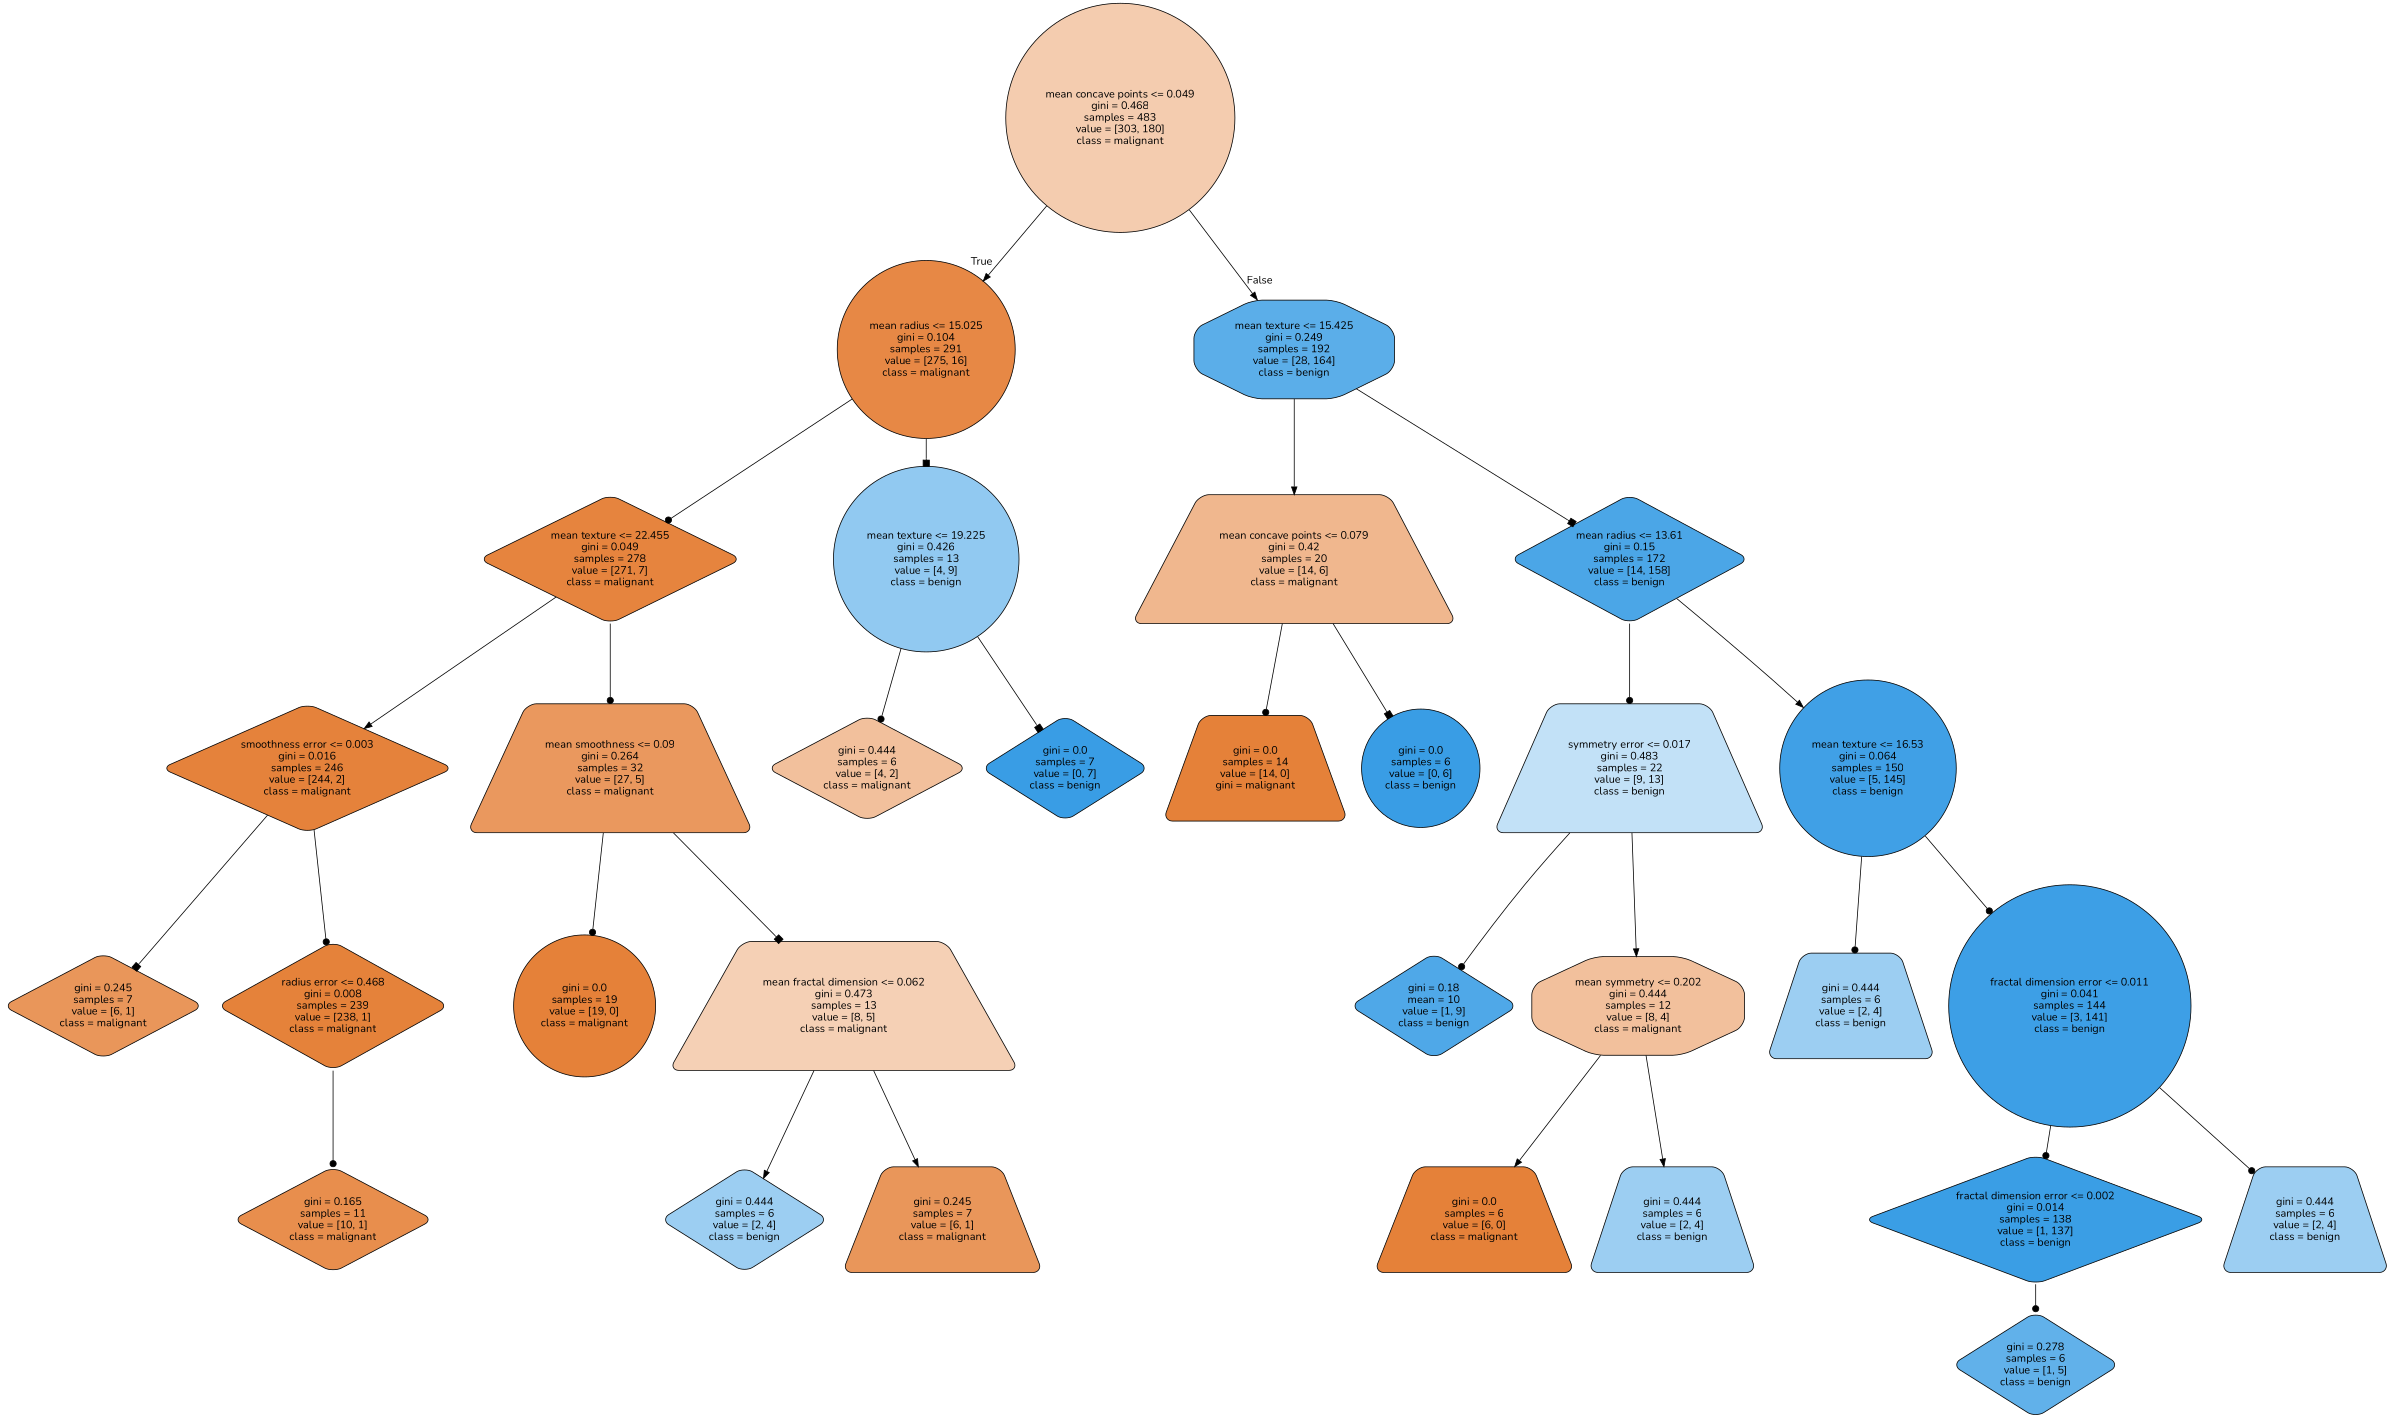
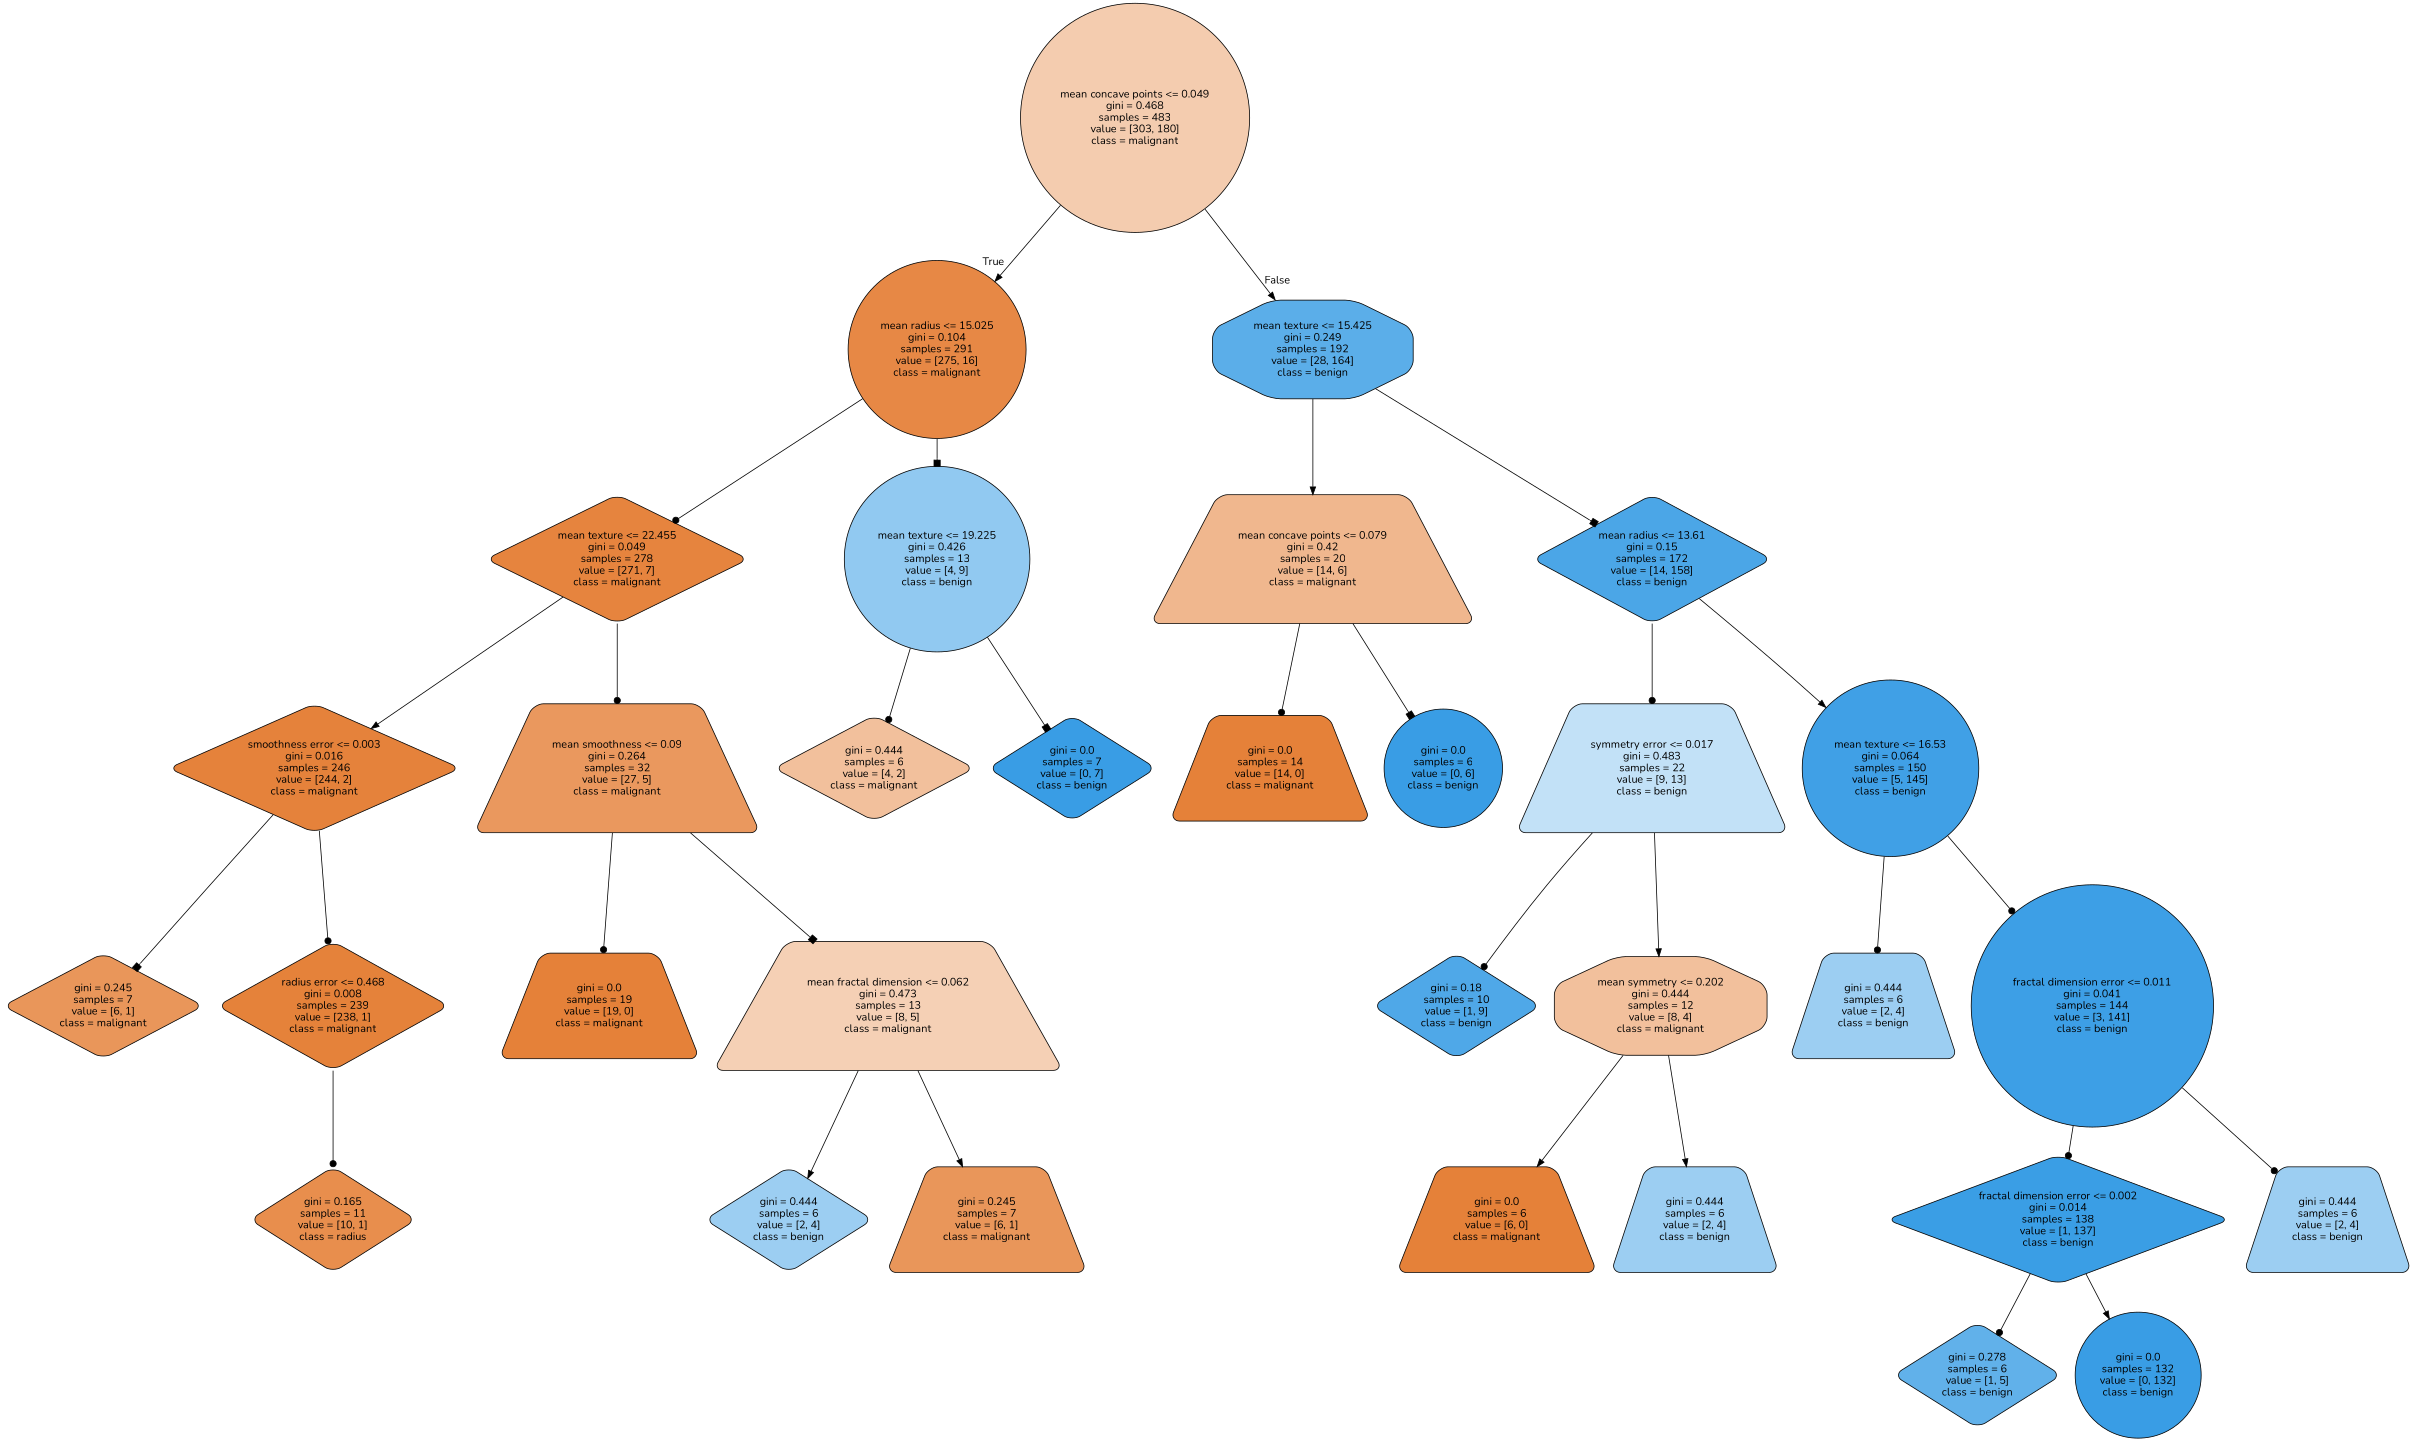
node "gini = 0.0 samples = 14 value = [14, 0] gini = malignant": label "gini = 0.0 samples = 14 value = [14, 0] gini = malignant" -> "gini = 0.0 samples = 14 value = [14, 0] class = malignant"
node "gini = 0.0 samples = 19 value = [19, 0] class = malignant": shape circle -> trapezium
node "gini = 0.18 mean = 10 value = [1, 9] class = benign": label "gini = 0.18 mean = 10 value = [1, 9] class = benign" -> "gini = 0.18 samples = 10 value = [1, 9] class = benign"
node "gini = 0.165 samples = 11 value = [10, 1] class = malignant": label "gini = 0.165 samples = 11 value = [10, 1] class = malignant" -> "gini = 0.165 samples = 11 value = [10, 1] class = radius"
node "gini = 0.0 samples = 132 value = [0, 132] class = benign": added
